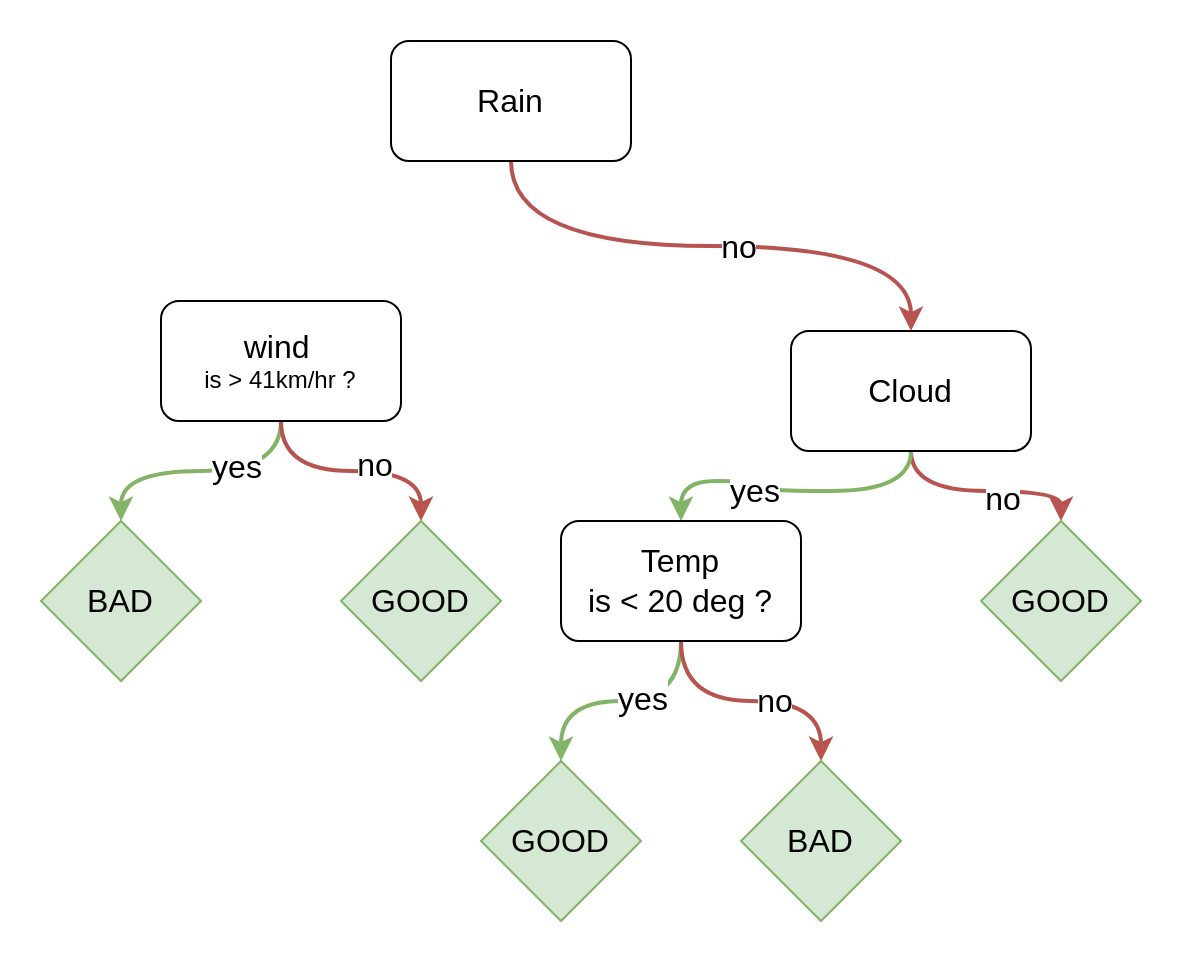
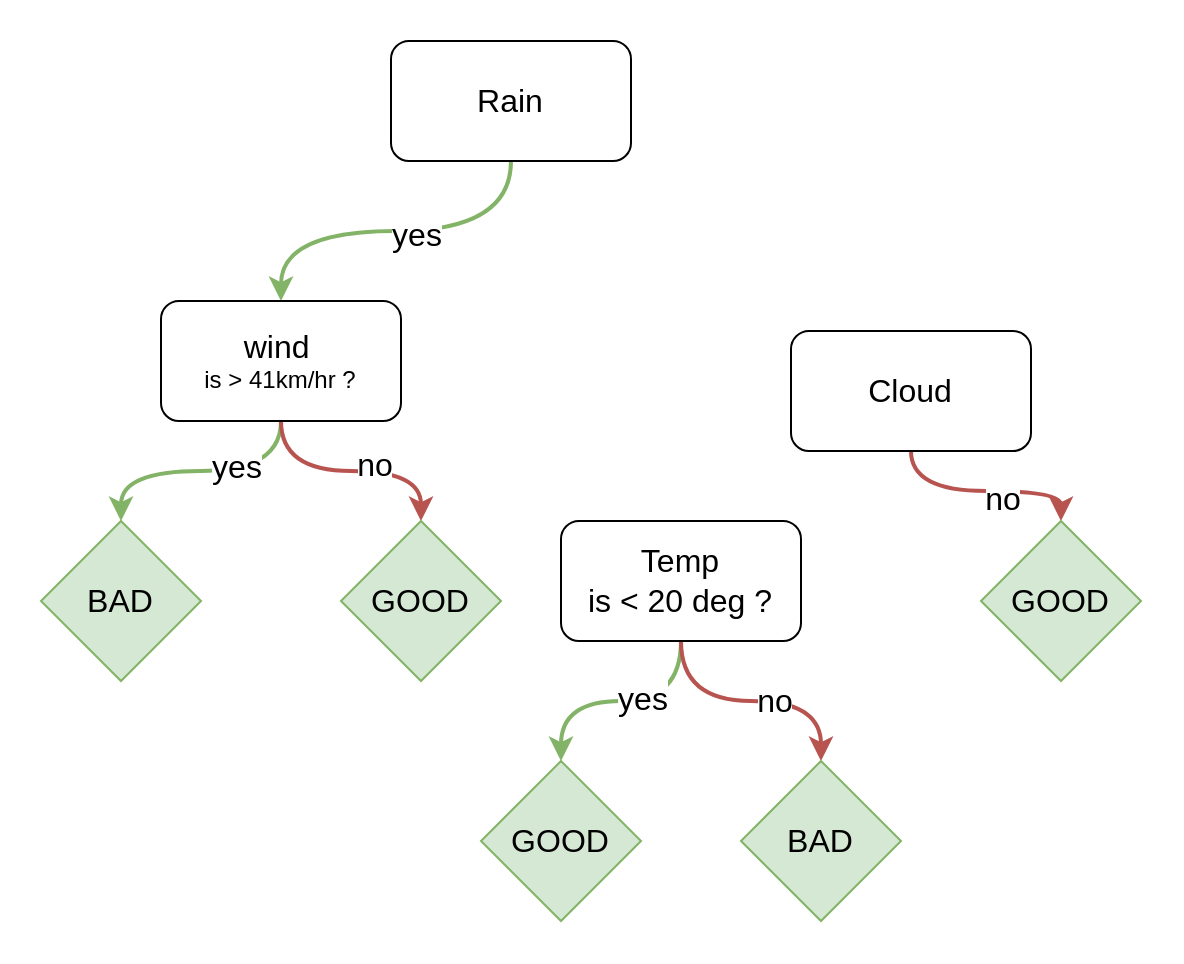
edge "Rain" -> "wind is > 41km/hr ?": added, label "yes"
edge "Rain" -> "Cloud": removed, label "no"
edge "Cloud" -> "Temp is < 20 deg ?": removed, label "yes"
